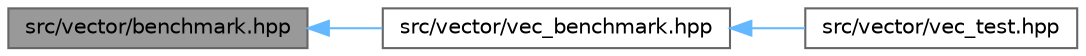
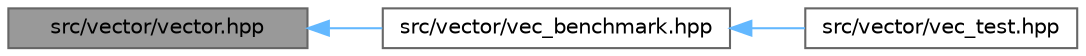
node "src/vector/benchmark.hpp": label "src/vector/benchmark.hpp" -> "src/vector/vector.hpp"
